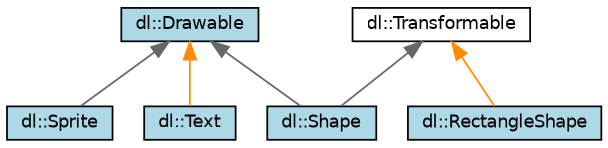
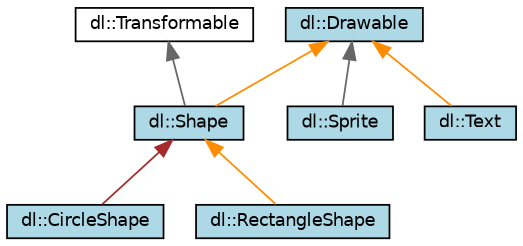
edge "dl::Shape" -> "dl::Drawable": color gray40 -> darkorange
edge "dl::RectangleShape" -> "dl::Transformable": now "dl::RectangleShape" -> "dl::Shape"
node "dl::CircleShape": added
